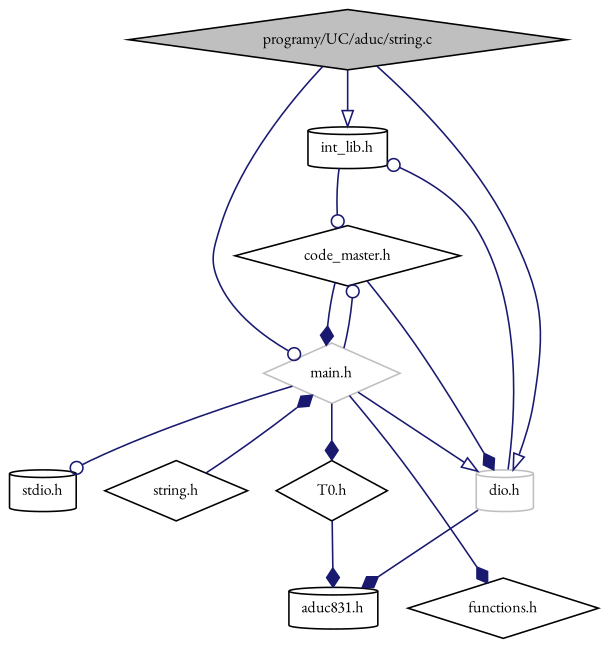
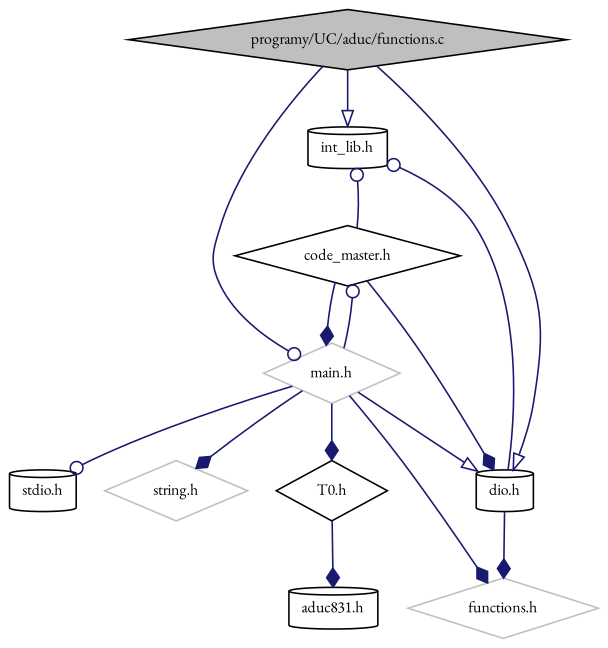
node "programy/UC/aduc/string.c": label "programy/UC/aduc/string.c" -> "programy/UC/aduc/functions.c"
edge "int_lib.h" -> "code_master.h": reversed
edge "string.h" -> "main.h": reversed
node "string.h": color black -> grey75
node "dio.h": color grey75 -> black
edge "dio.h" -> "aduc831.h": now "dio.h" -> "functions.h"
node "functions.h": color black -> grey75
